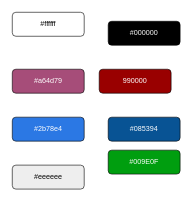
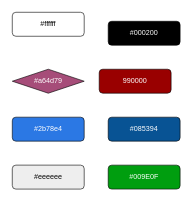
node "#000000": label "#000000" -> "#000200"
node "#a64d79": shape rounded rectangle -> diamond
node "#009E0F": moved (144, 162) -> (144, 177)
